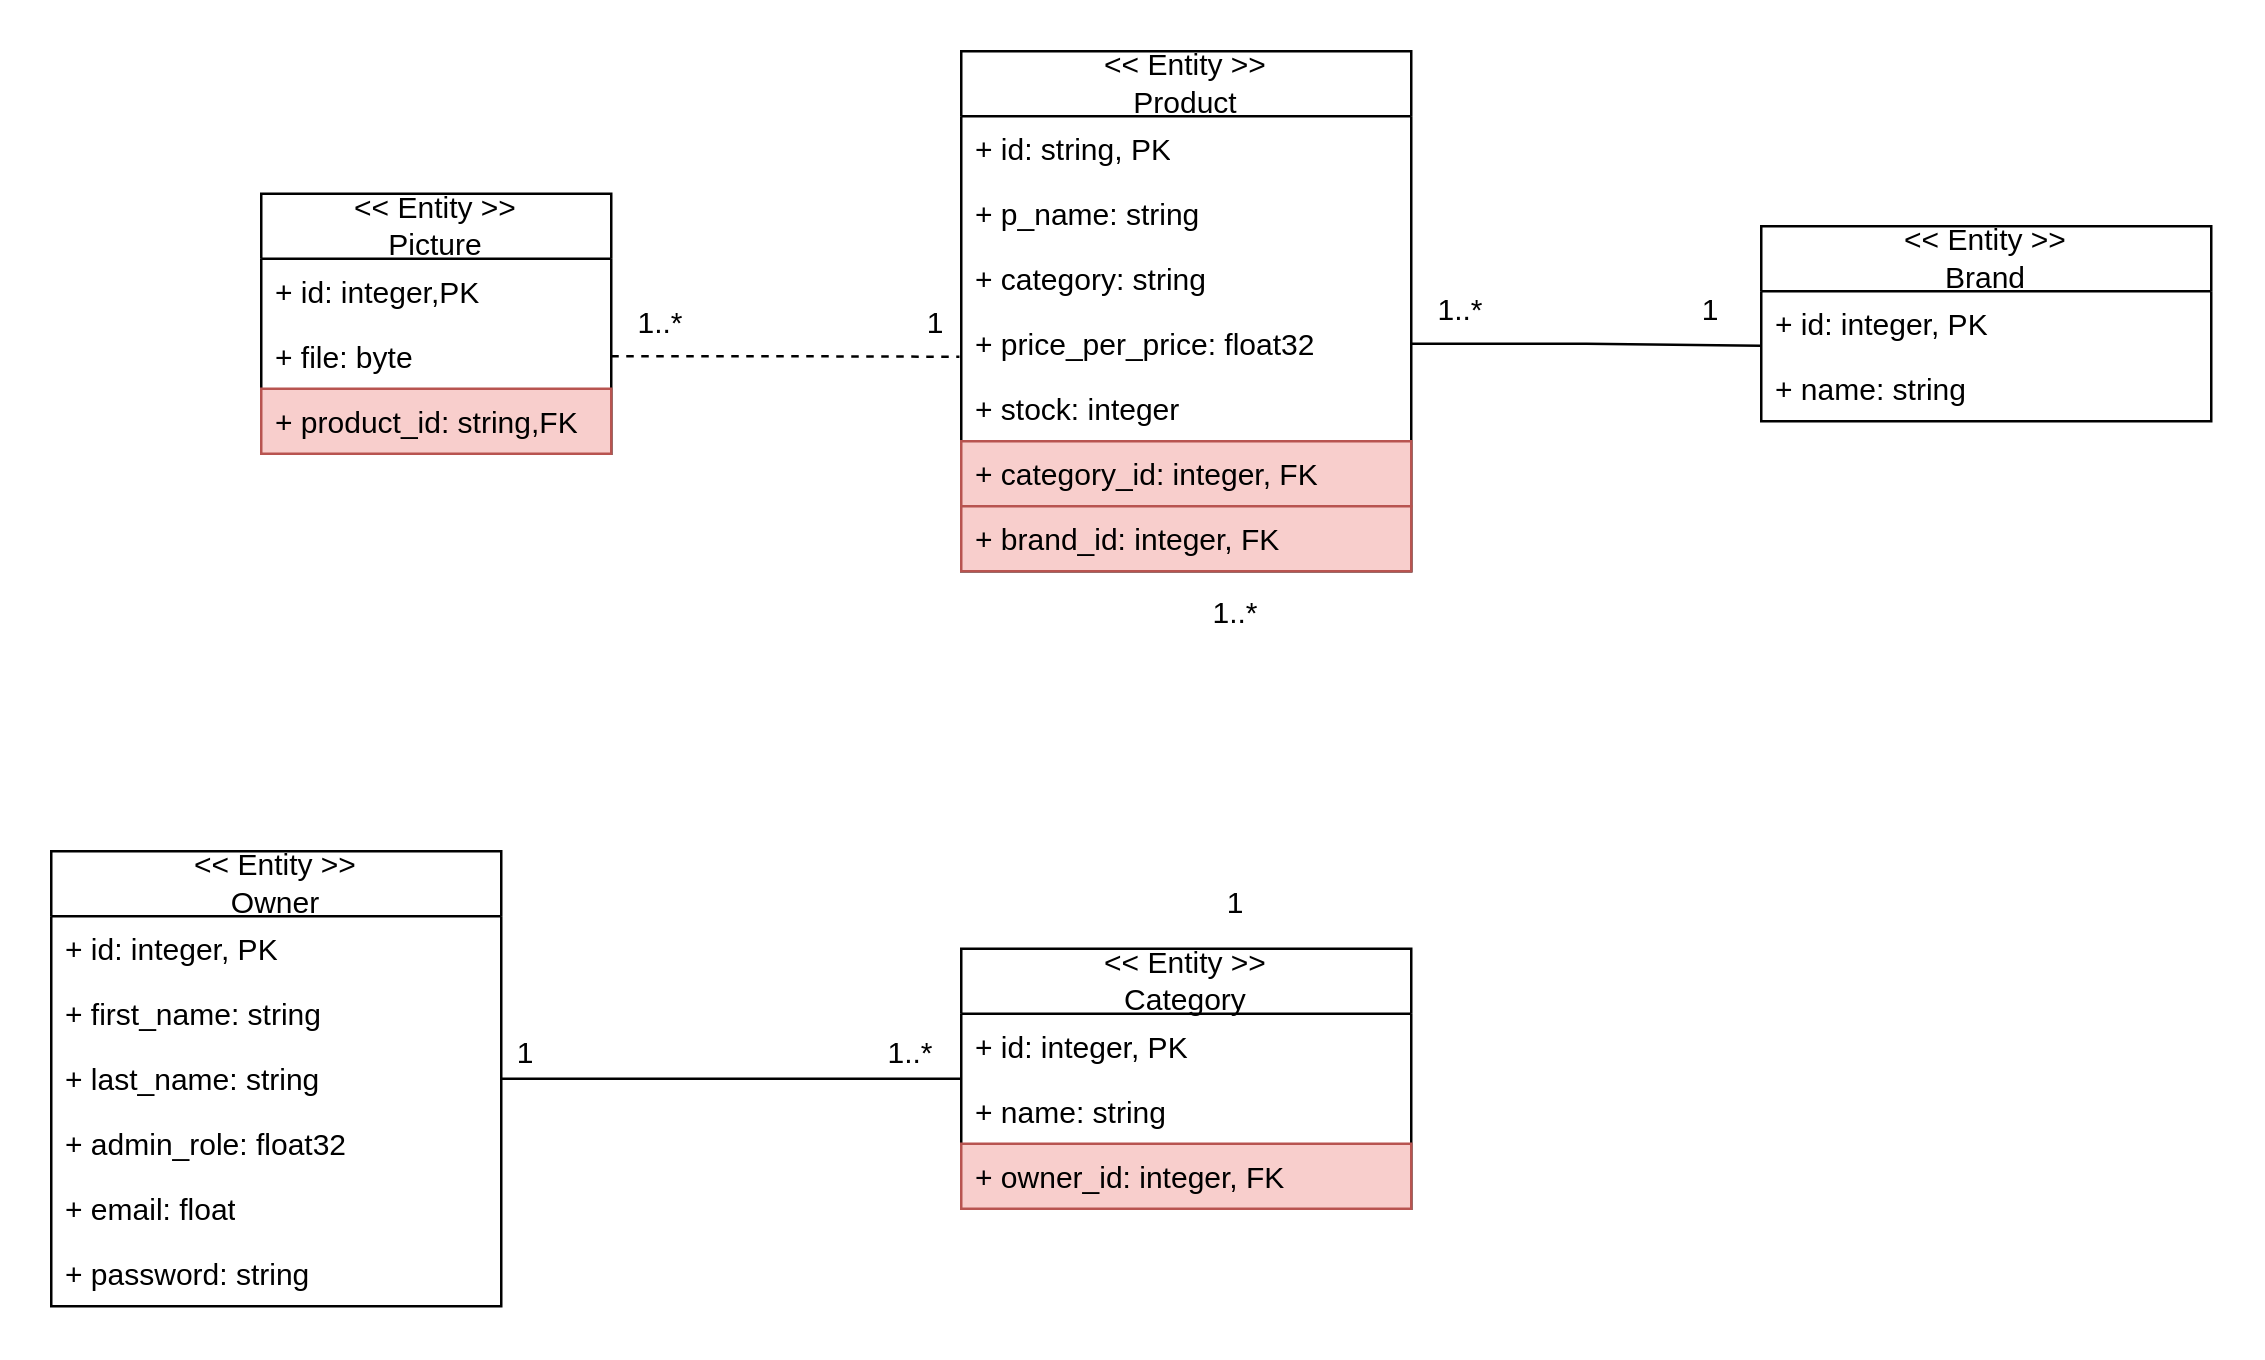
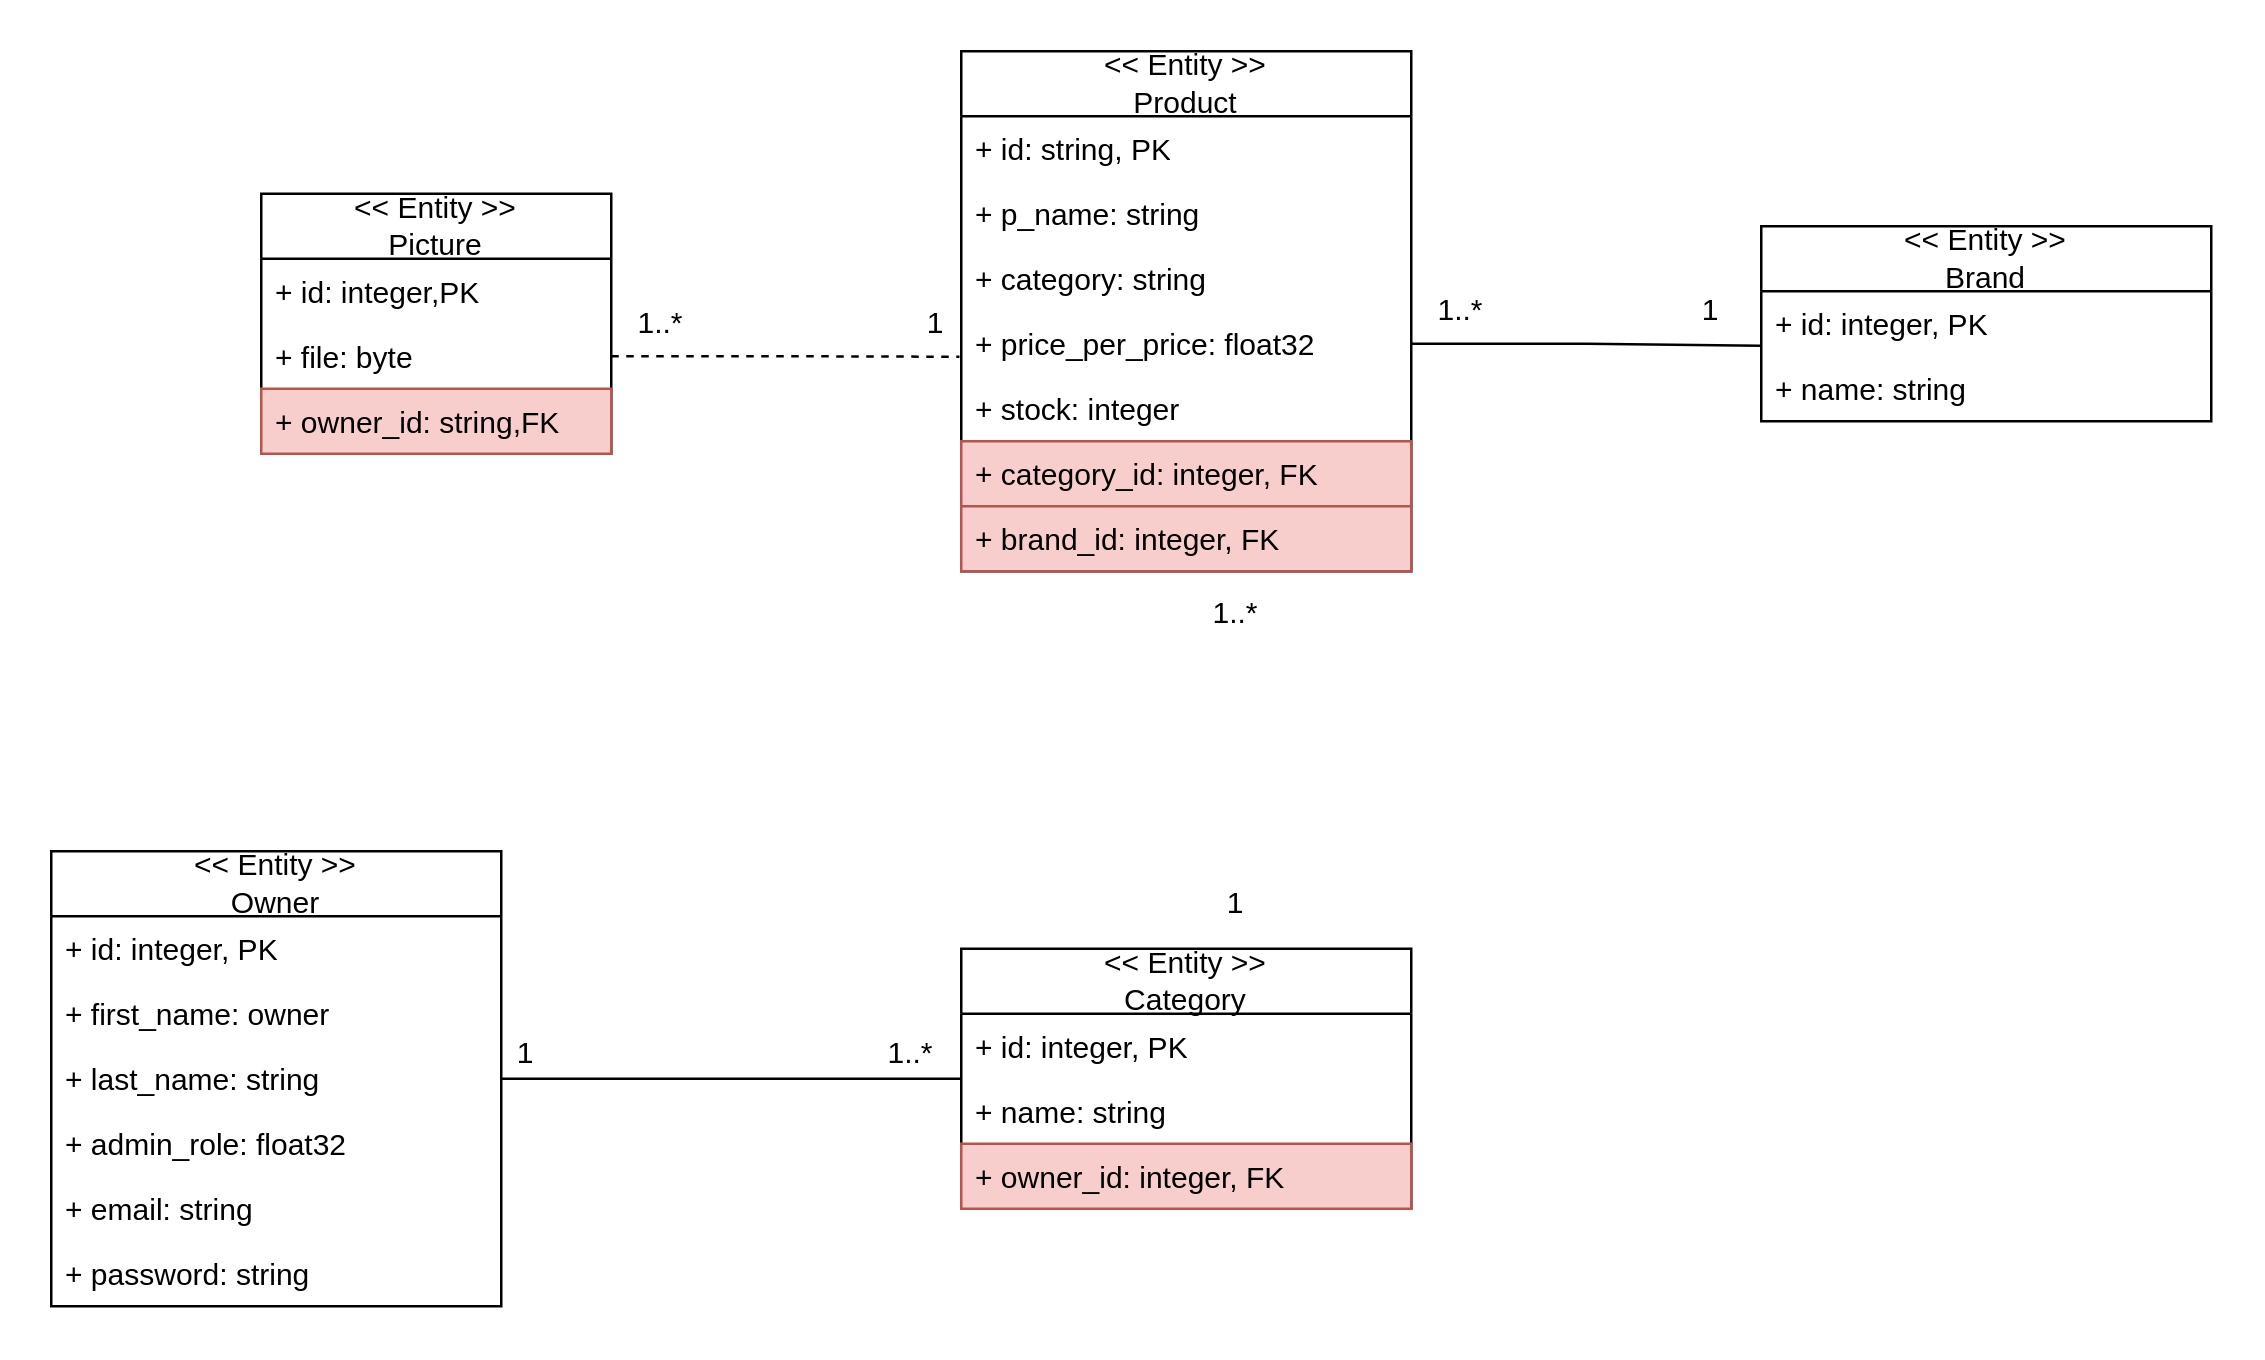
node "+ product_id: string,FK": label "+ product_id: string,FK" -> "+ owner_id: string,FK"
node "+ first_name: string": label "+ first_name: string" -> "+ first_name: owner"
node "+ email: float": label "+ email: float" -> "+ email: string"
